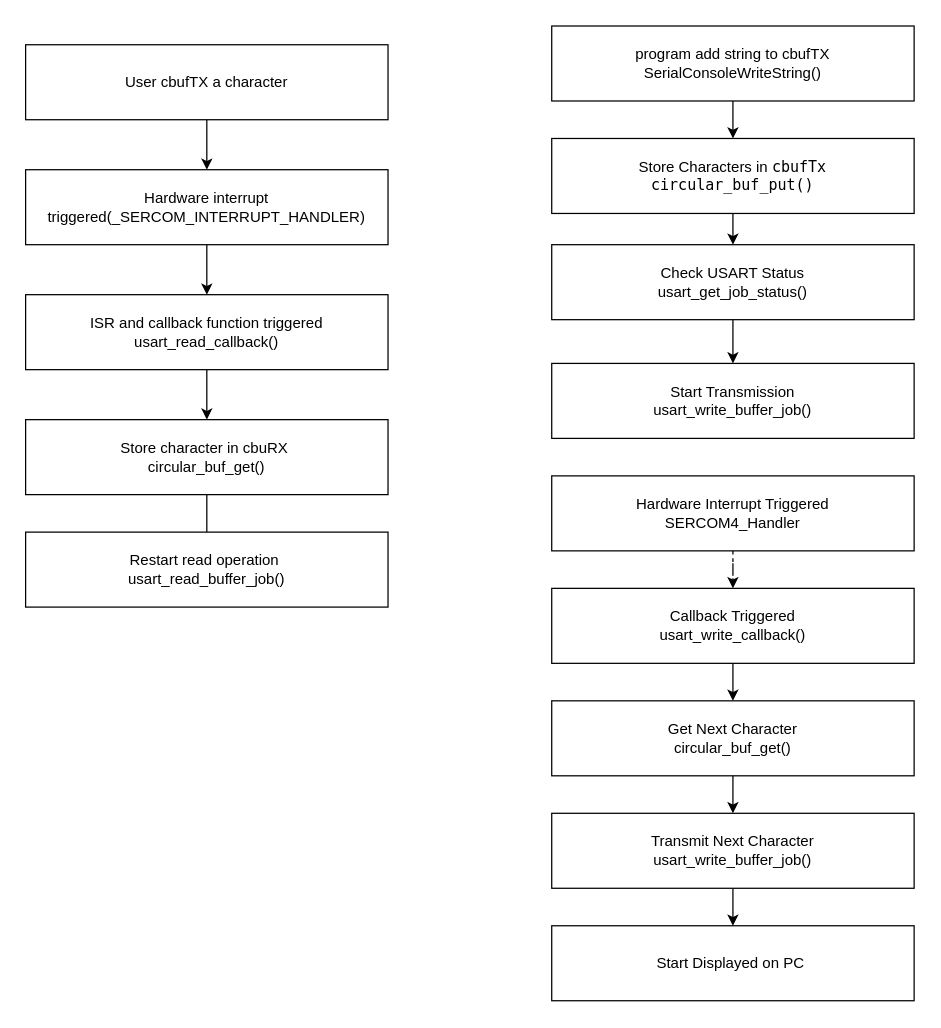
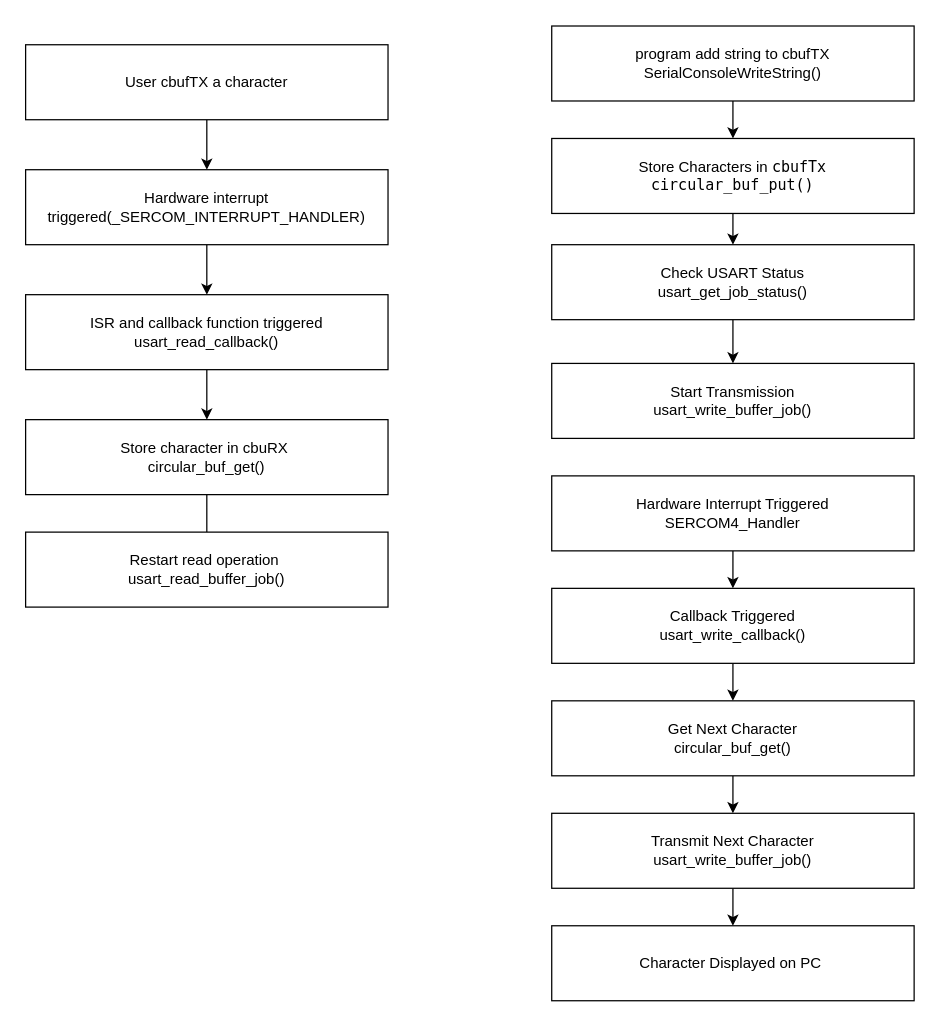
edge "Hardware Interrupt Triggered SERCOM4_Handler" -> "Callback Triggered usart_write_callback()": style dashed -> solid
node "Start Displayed on PC": label "Start Displayed on PC" -> "Character Displayed on PC"
